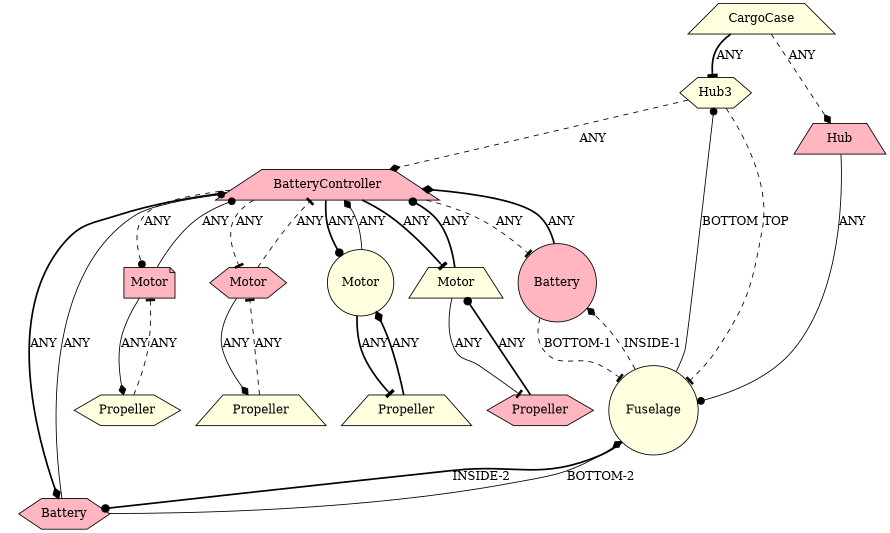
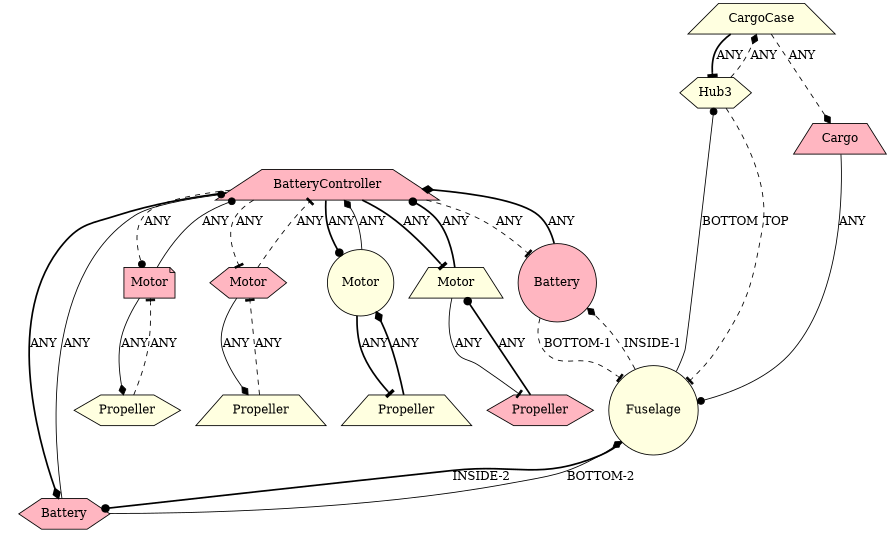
edge "Hub3" -> "BatteryController": now "Hub3" -> "CargoCase"
node "Hub": label "Hub" -> "Cargo"
